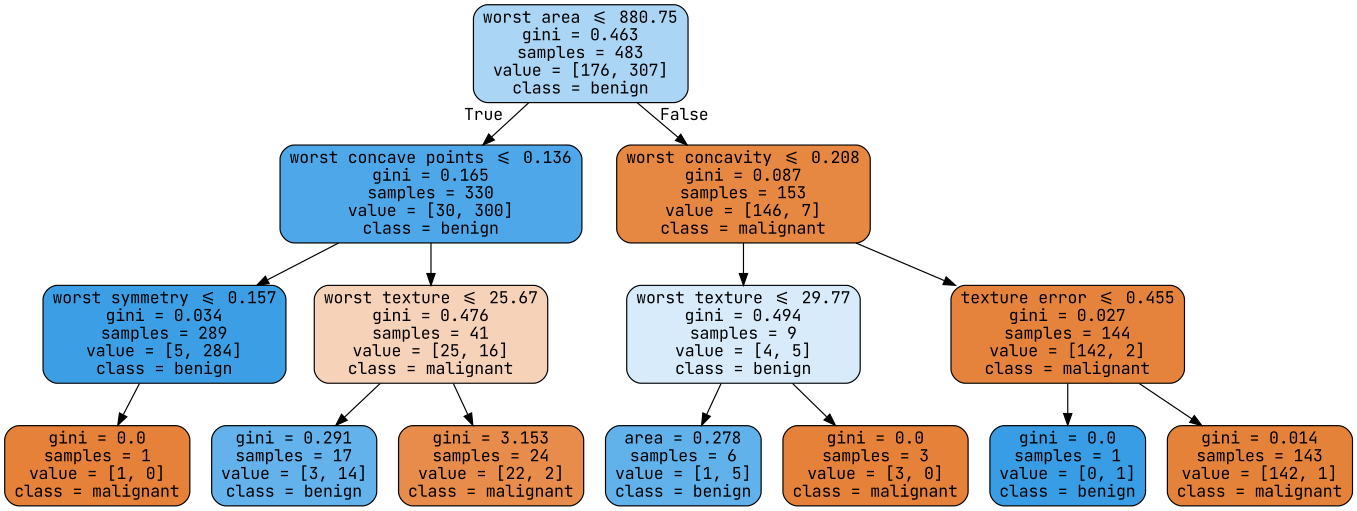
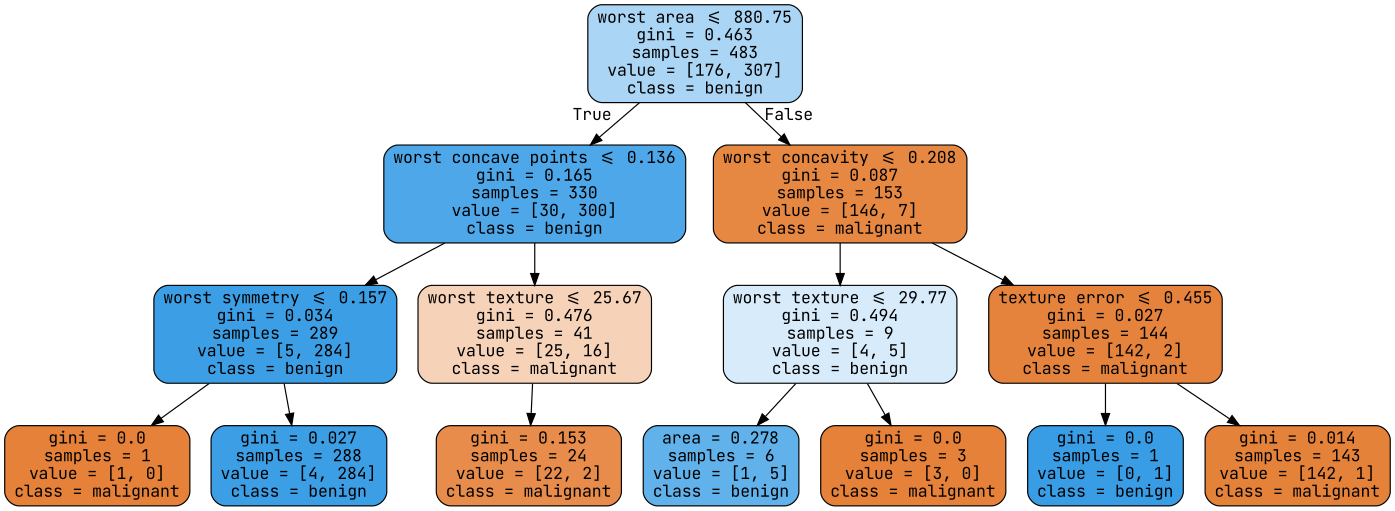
node "gini = 0.291 samples = 17 value = [3, 14] class = benign": removed
node "gini = 0.027 samples = 288 value = [4, 284] class = benign": added
node "gini = 3.153 samples = 24 value = [22, 2] class = malignant": label "gini = 3.153 samples = 24 value = [22, 2] class = malignant" -> "gini = 0.153 samples = 24 value = [22, 2] class = malignant"
